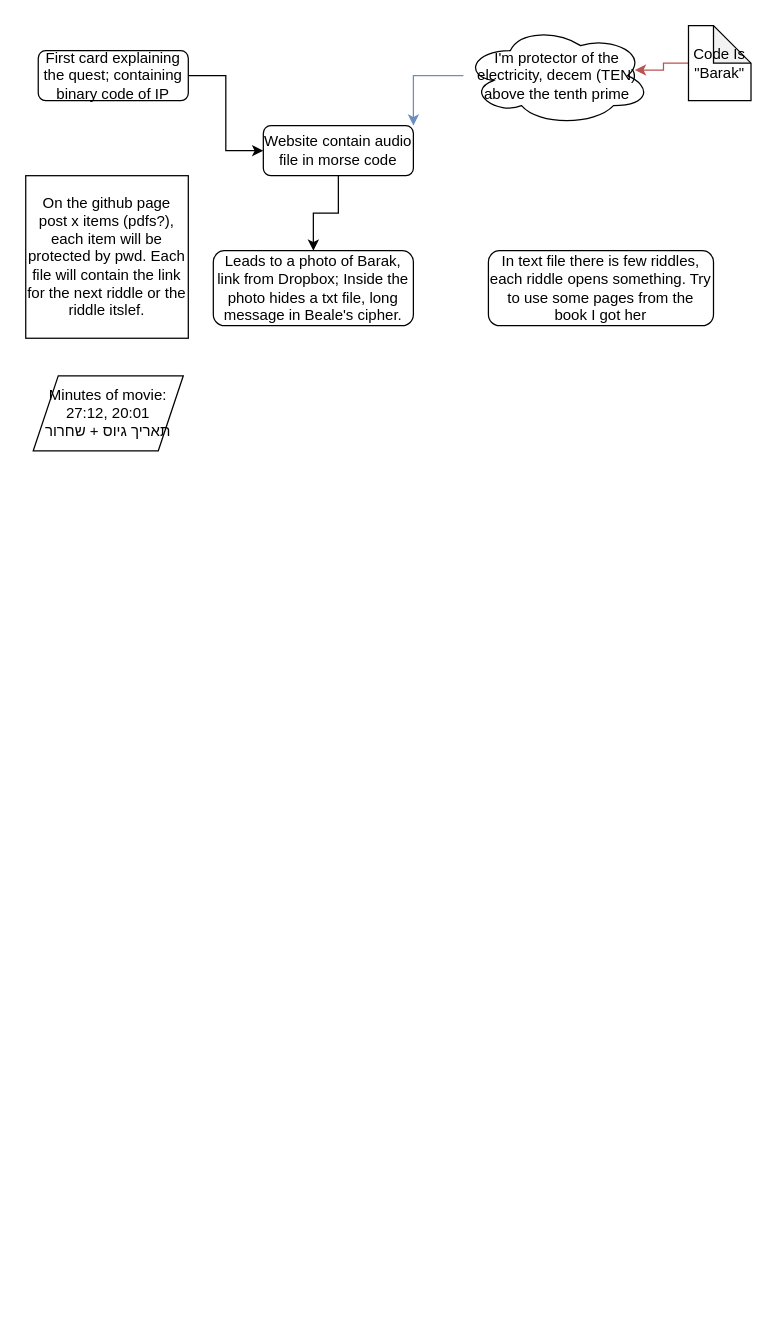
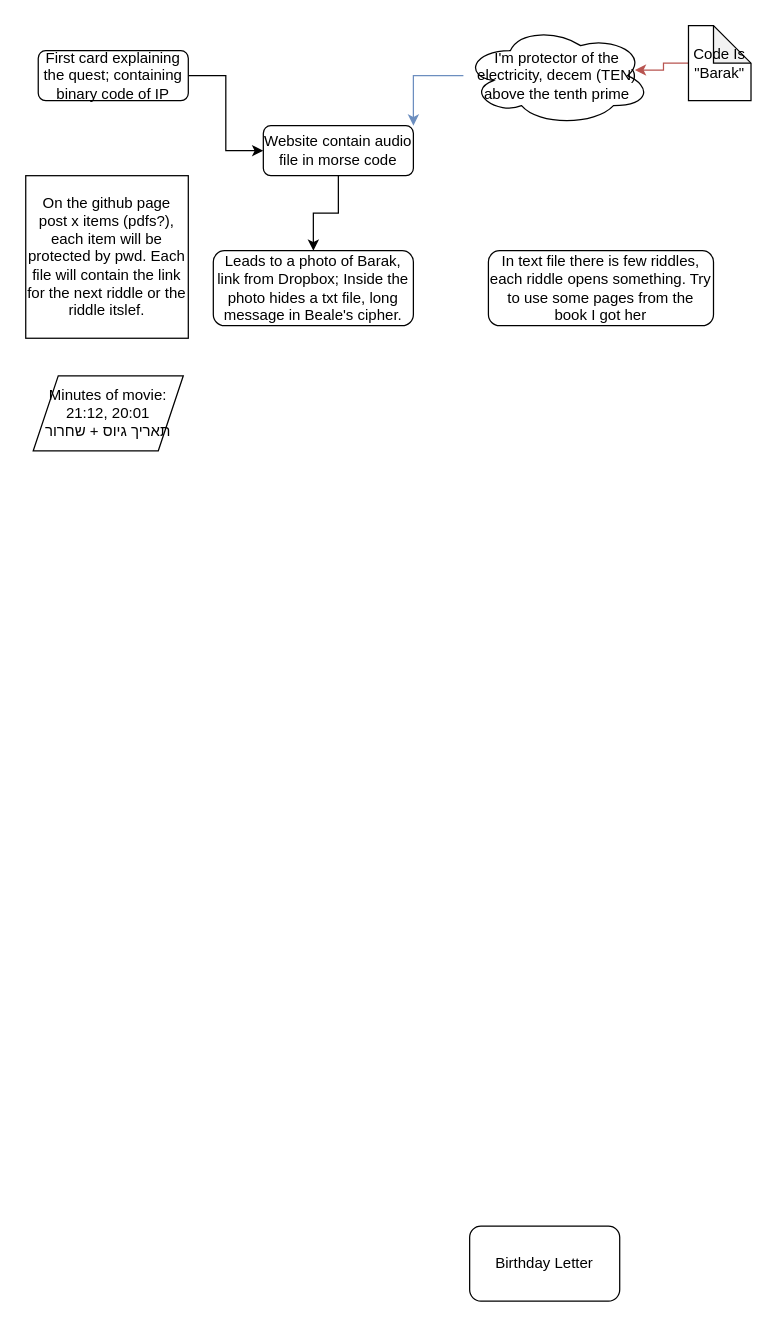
node "Minutes of movie: 27:12, 20:01 תאריך גיוס + שחרור": label "Minutes of movie: 27:12, 20:01 תאריך גיוס + שחרור" -> "Minutes of movie: 21:12, 20:01 תאריך גיוס + שחרור"
node "Birthday Letter": added
